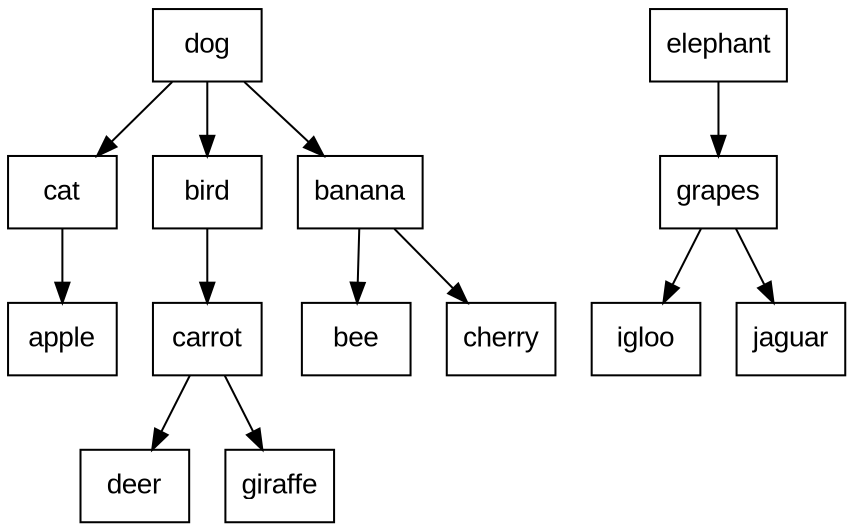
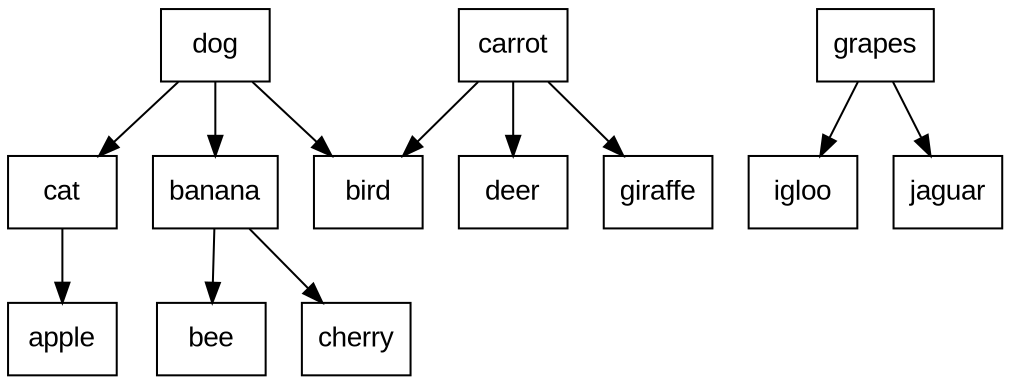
node "elephant": removed
edge "bird" -> "carrot": reversed
